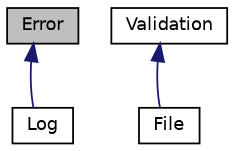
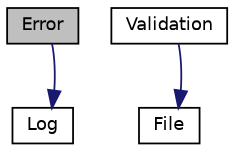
edge "Log" -> "Error": reversed
edge "File" -> "Validation": reversed
